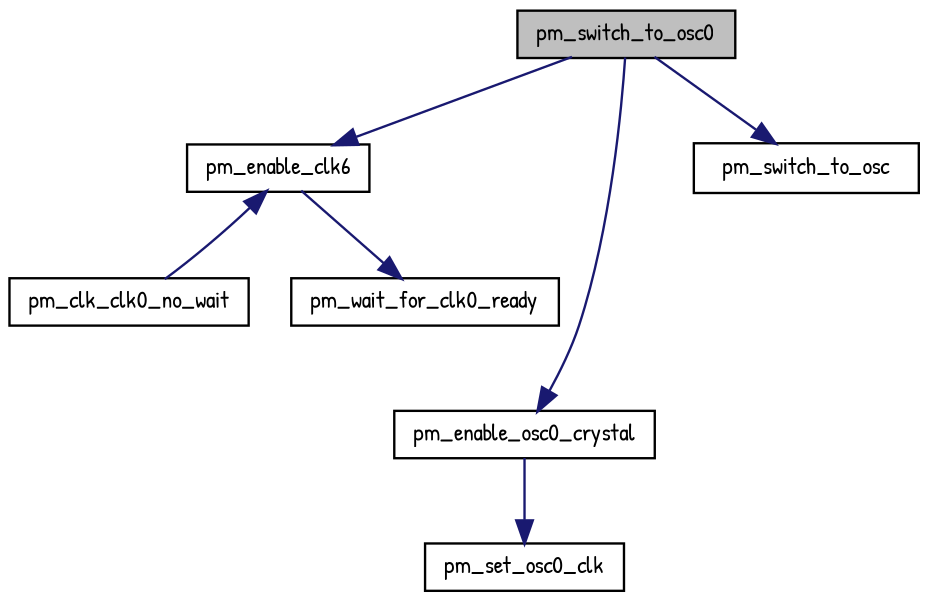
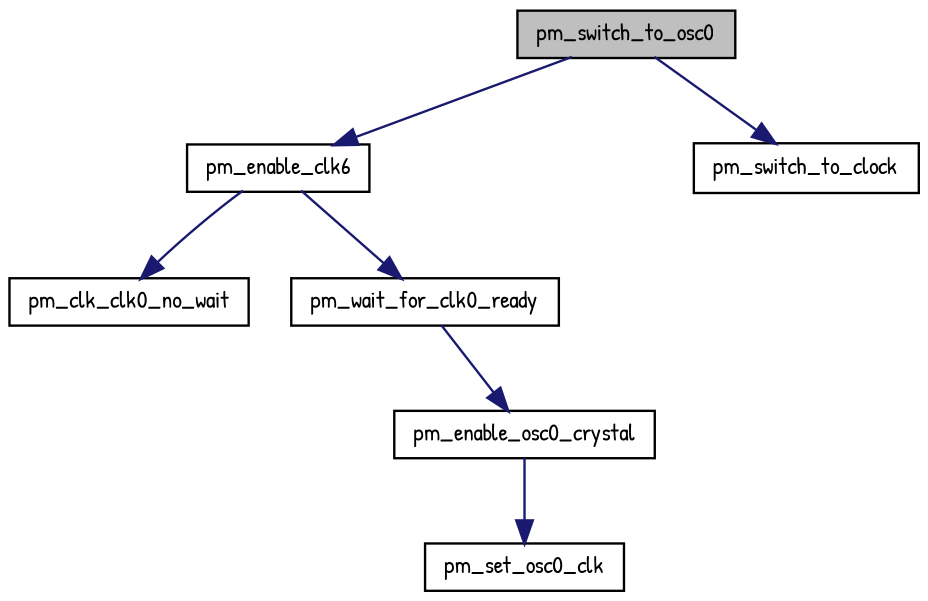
node "pm_switch_to_osc": label "pm_switch_to_osc" -> "pm_switch_to_clock"
edge "pm_switch_to_osc0" -> "pm_enable_osc0_crystal": now "pm_wait_for_clk0_ready" -> "pm_enable_osc0_crystal"
edge "pm_clk_clk0_no_wait" -> "pm_enable_clk6": reversed
